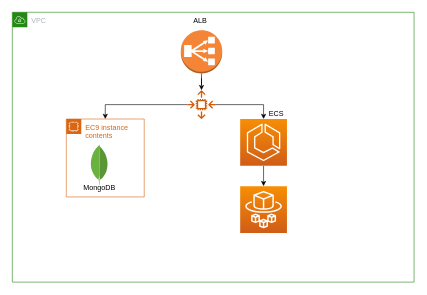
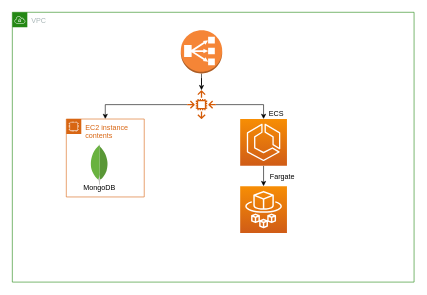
node "ALB": removed
node "EC9 instance contents": label "EC9 instance contents" -> "EC2 instance contents"
node "Fargate": added
